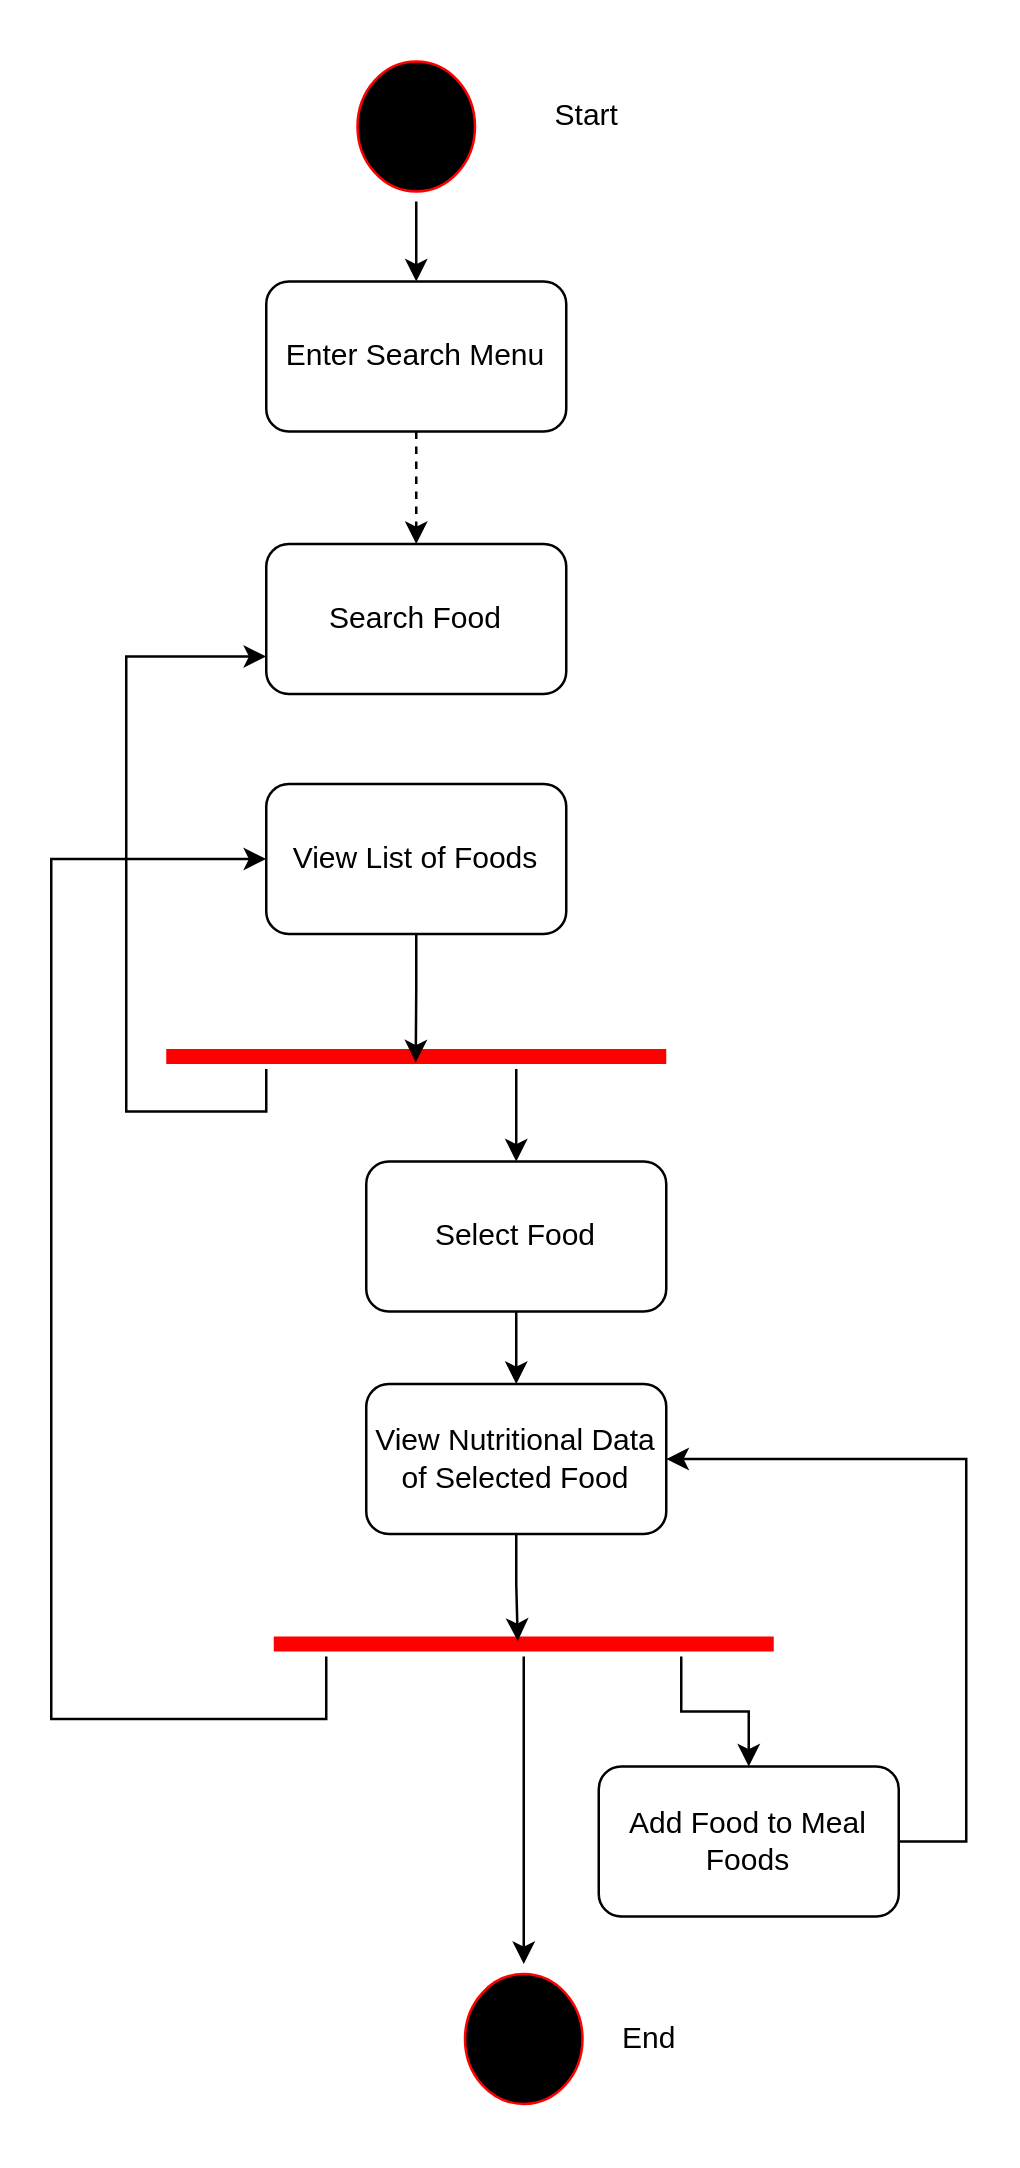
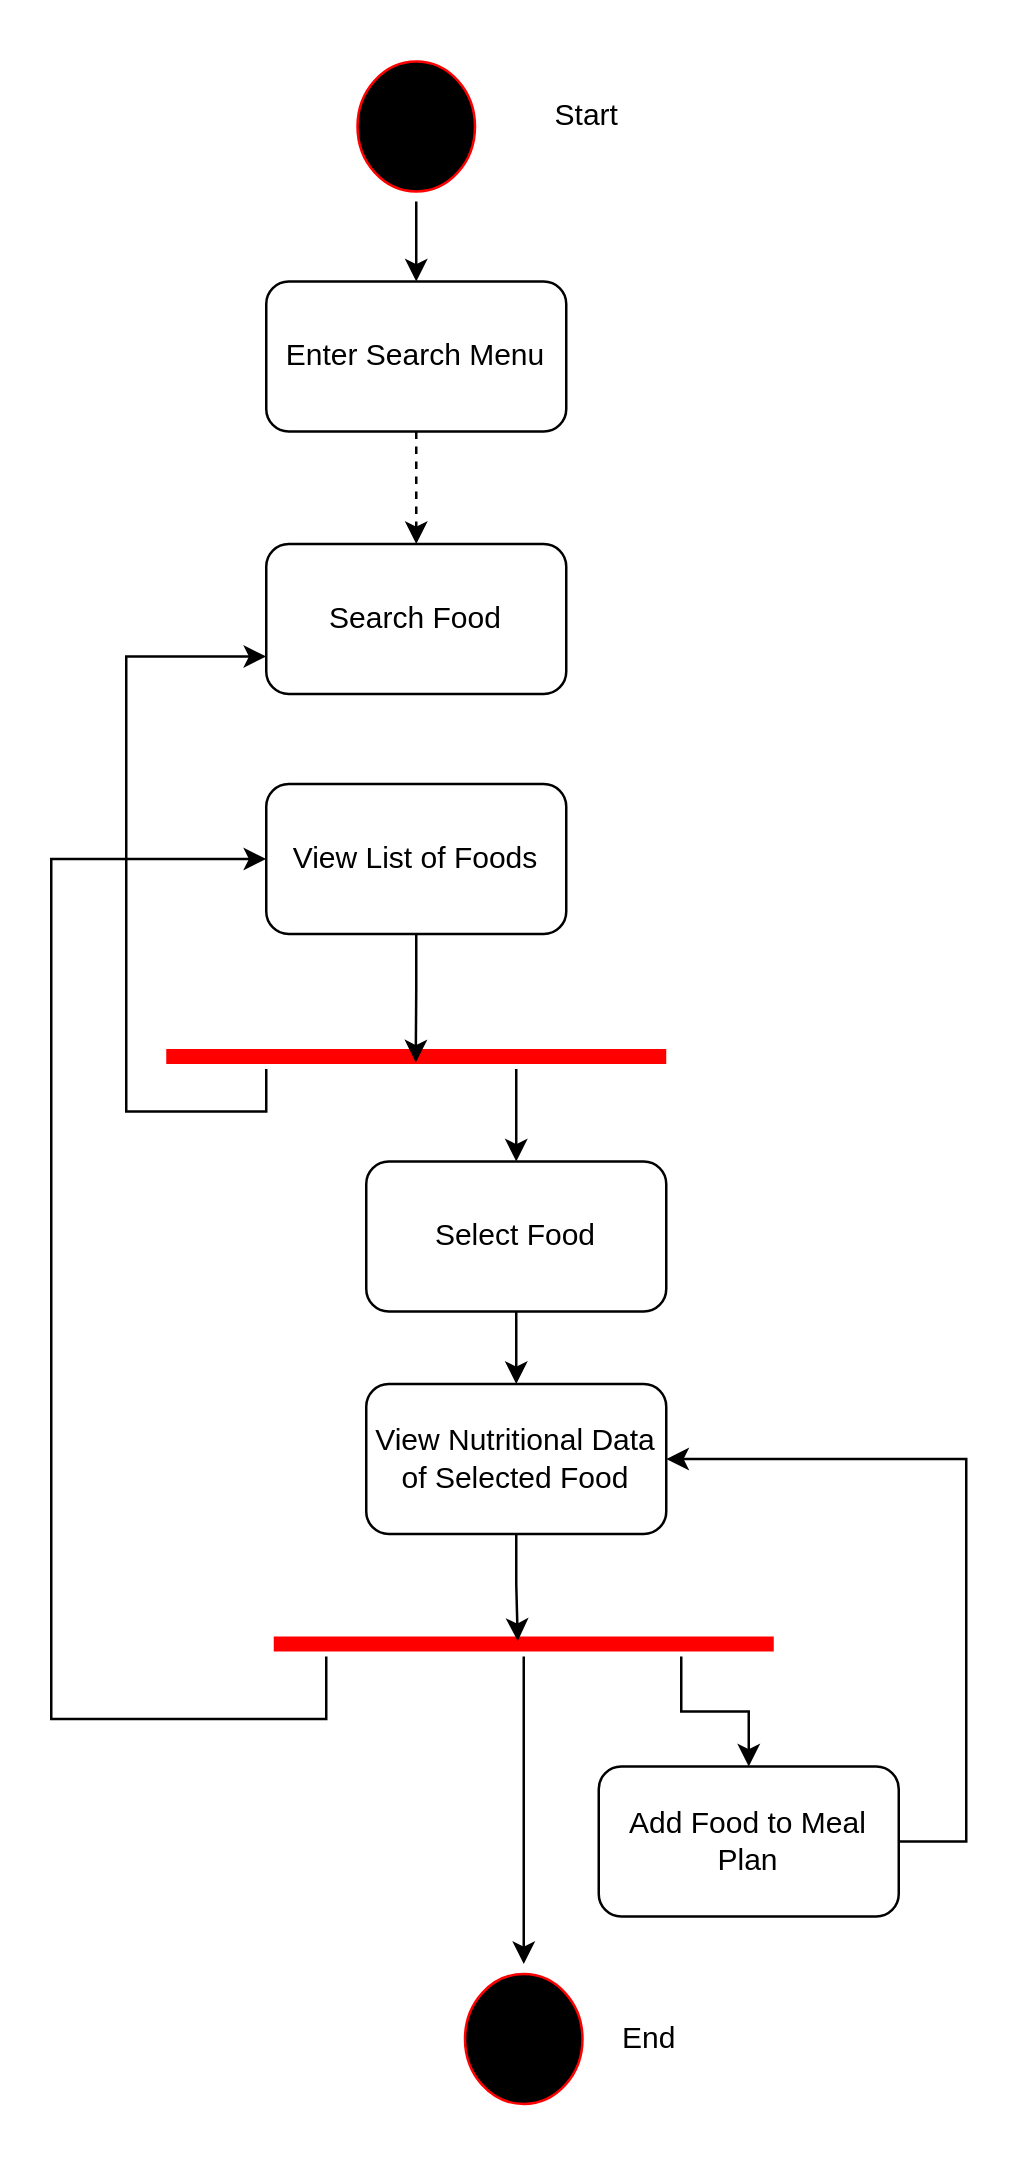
node "Add Food to Meal Foods": label "Add Food to Meal Foods" -> "Add Food to Meal Plan"
